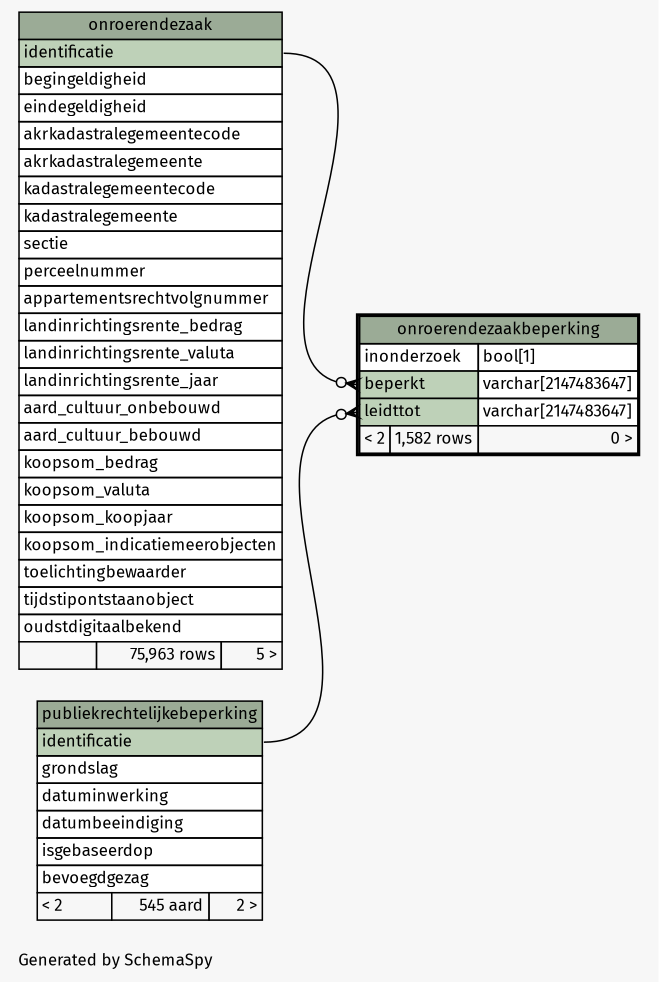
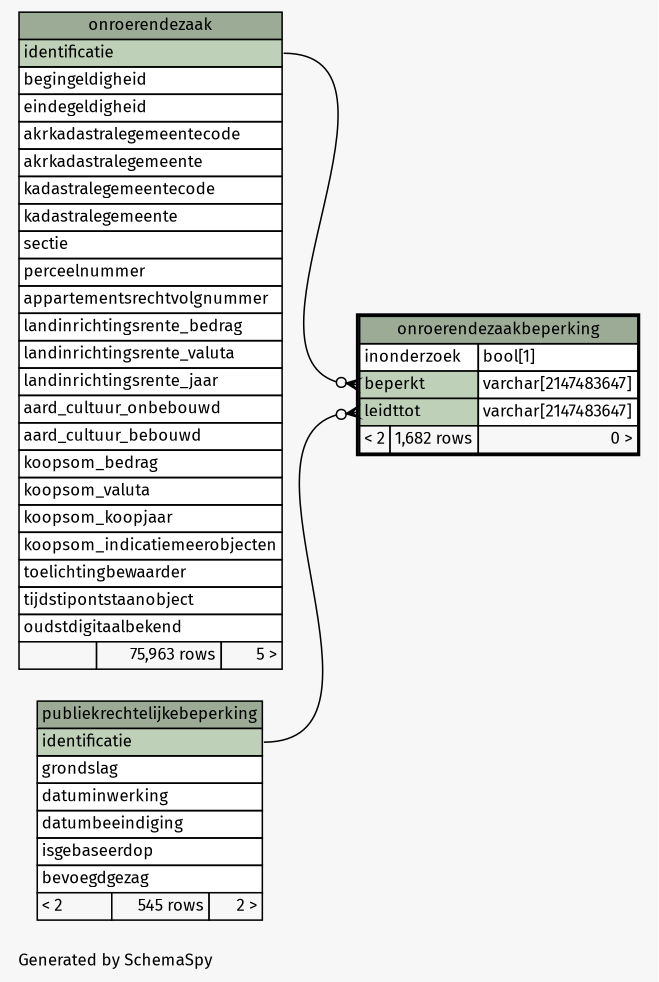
node "onroerendezaakbeperking": text "1,582 rows" -> "1,682 rows"
node "publiekrechtelijkebeperking": text "545 aard" -> "545 rows"
